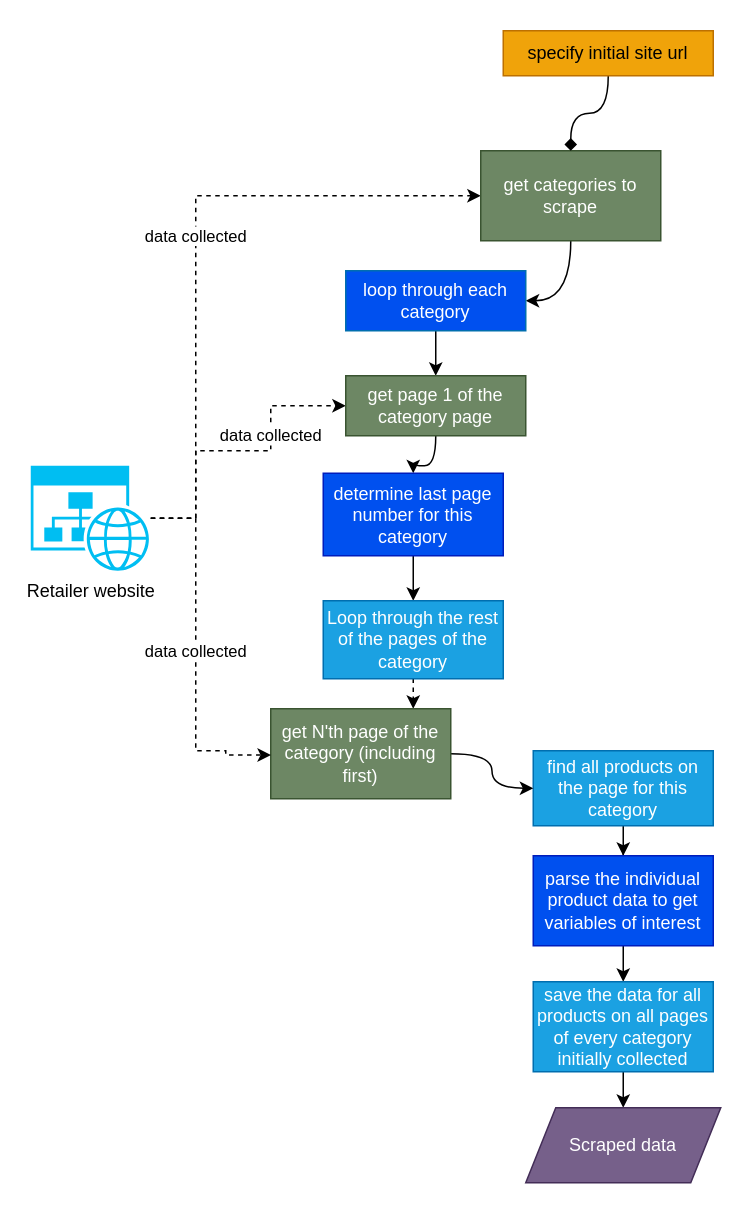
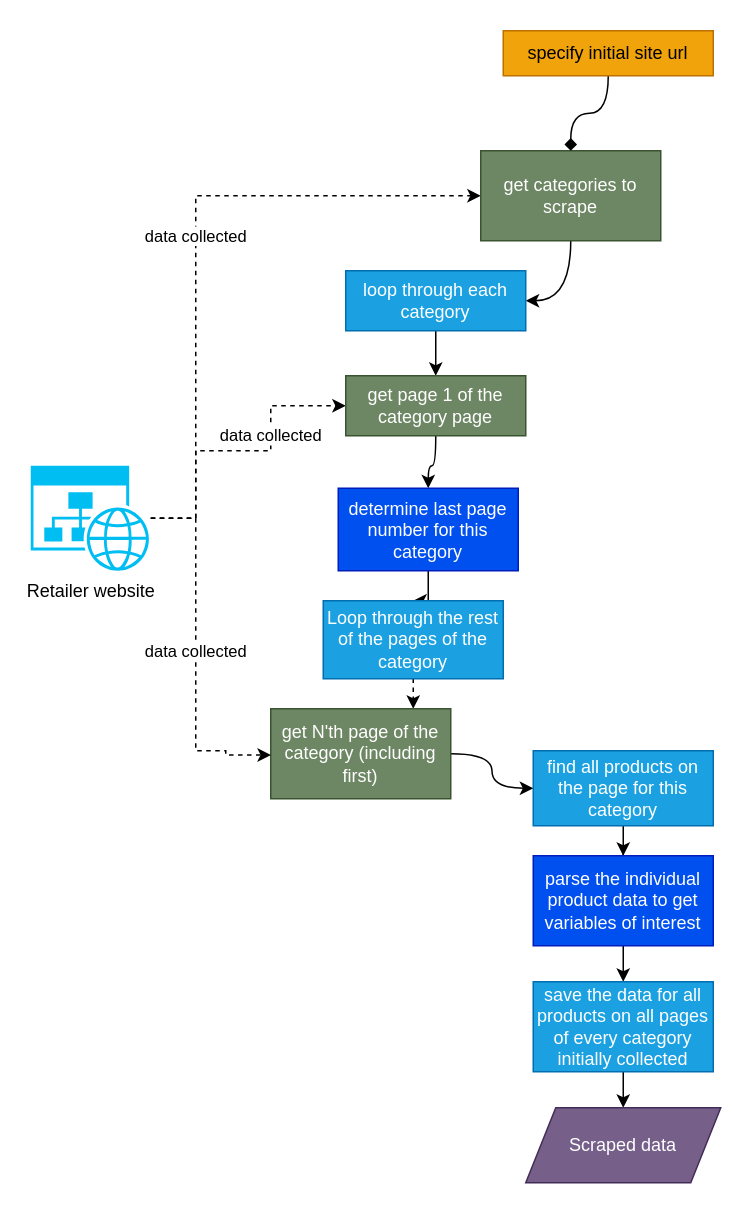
node "loop through each category": fillcolor #0050ef -> #1ba1e2
node "determine last page number for this category": moved (413, 515) -> (428, 530)
